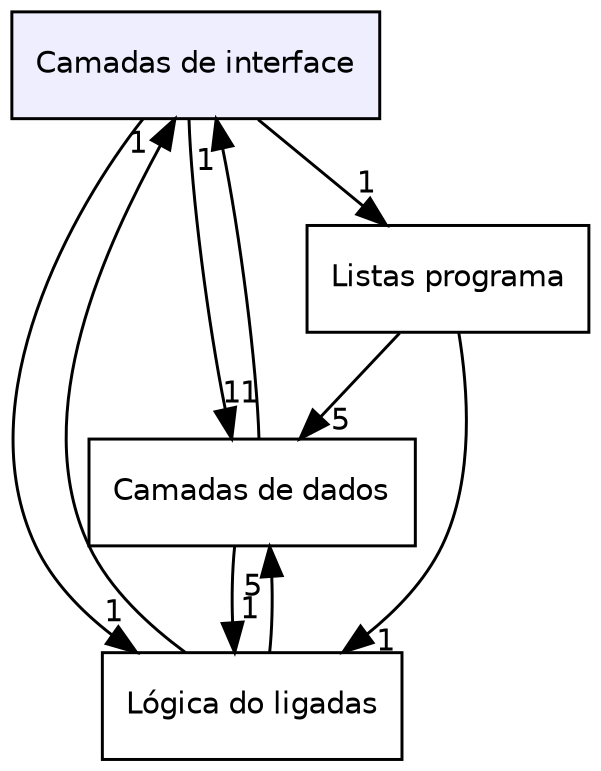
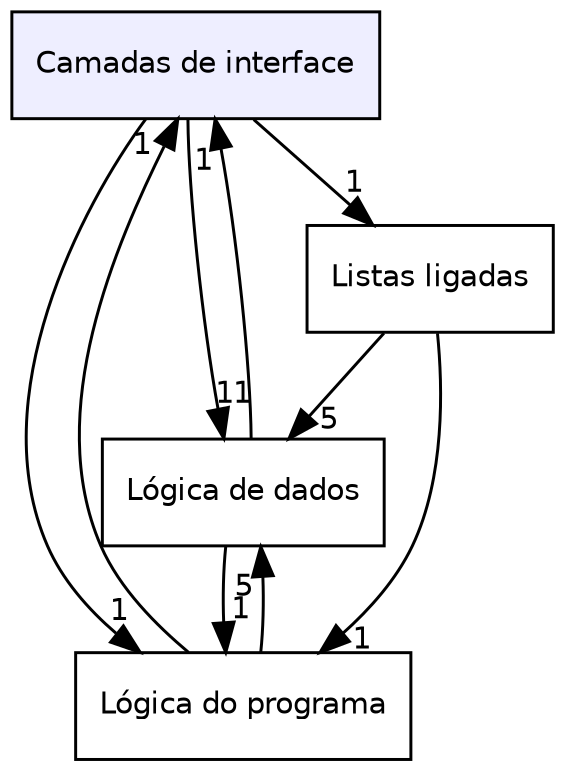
node "Listas programa": label "Listas programa" -> "Listas ligadas"
node "Camadas de dados": label "Camadas de dados" -> "Lógica de dados"
node "Lógica do ligadas": label "Lógica do ligadas" -> "Lógica do programa"
